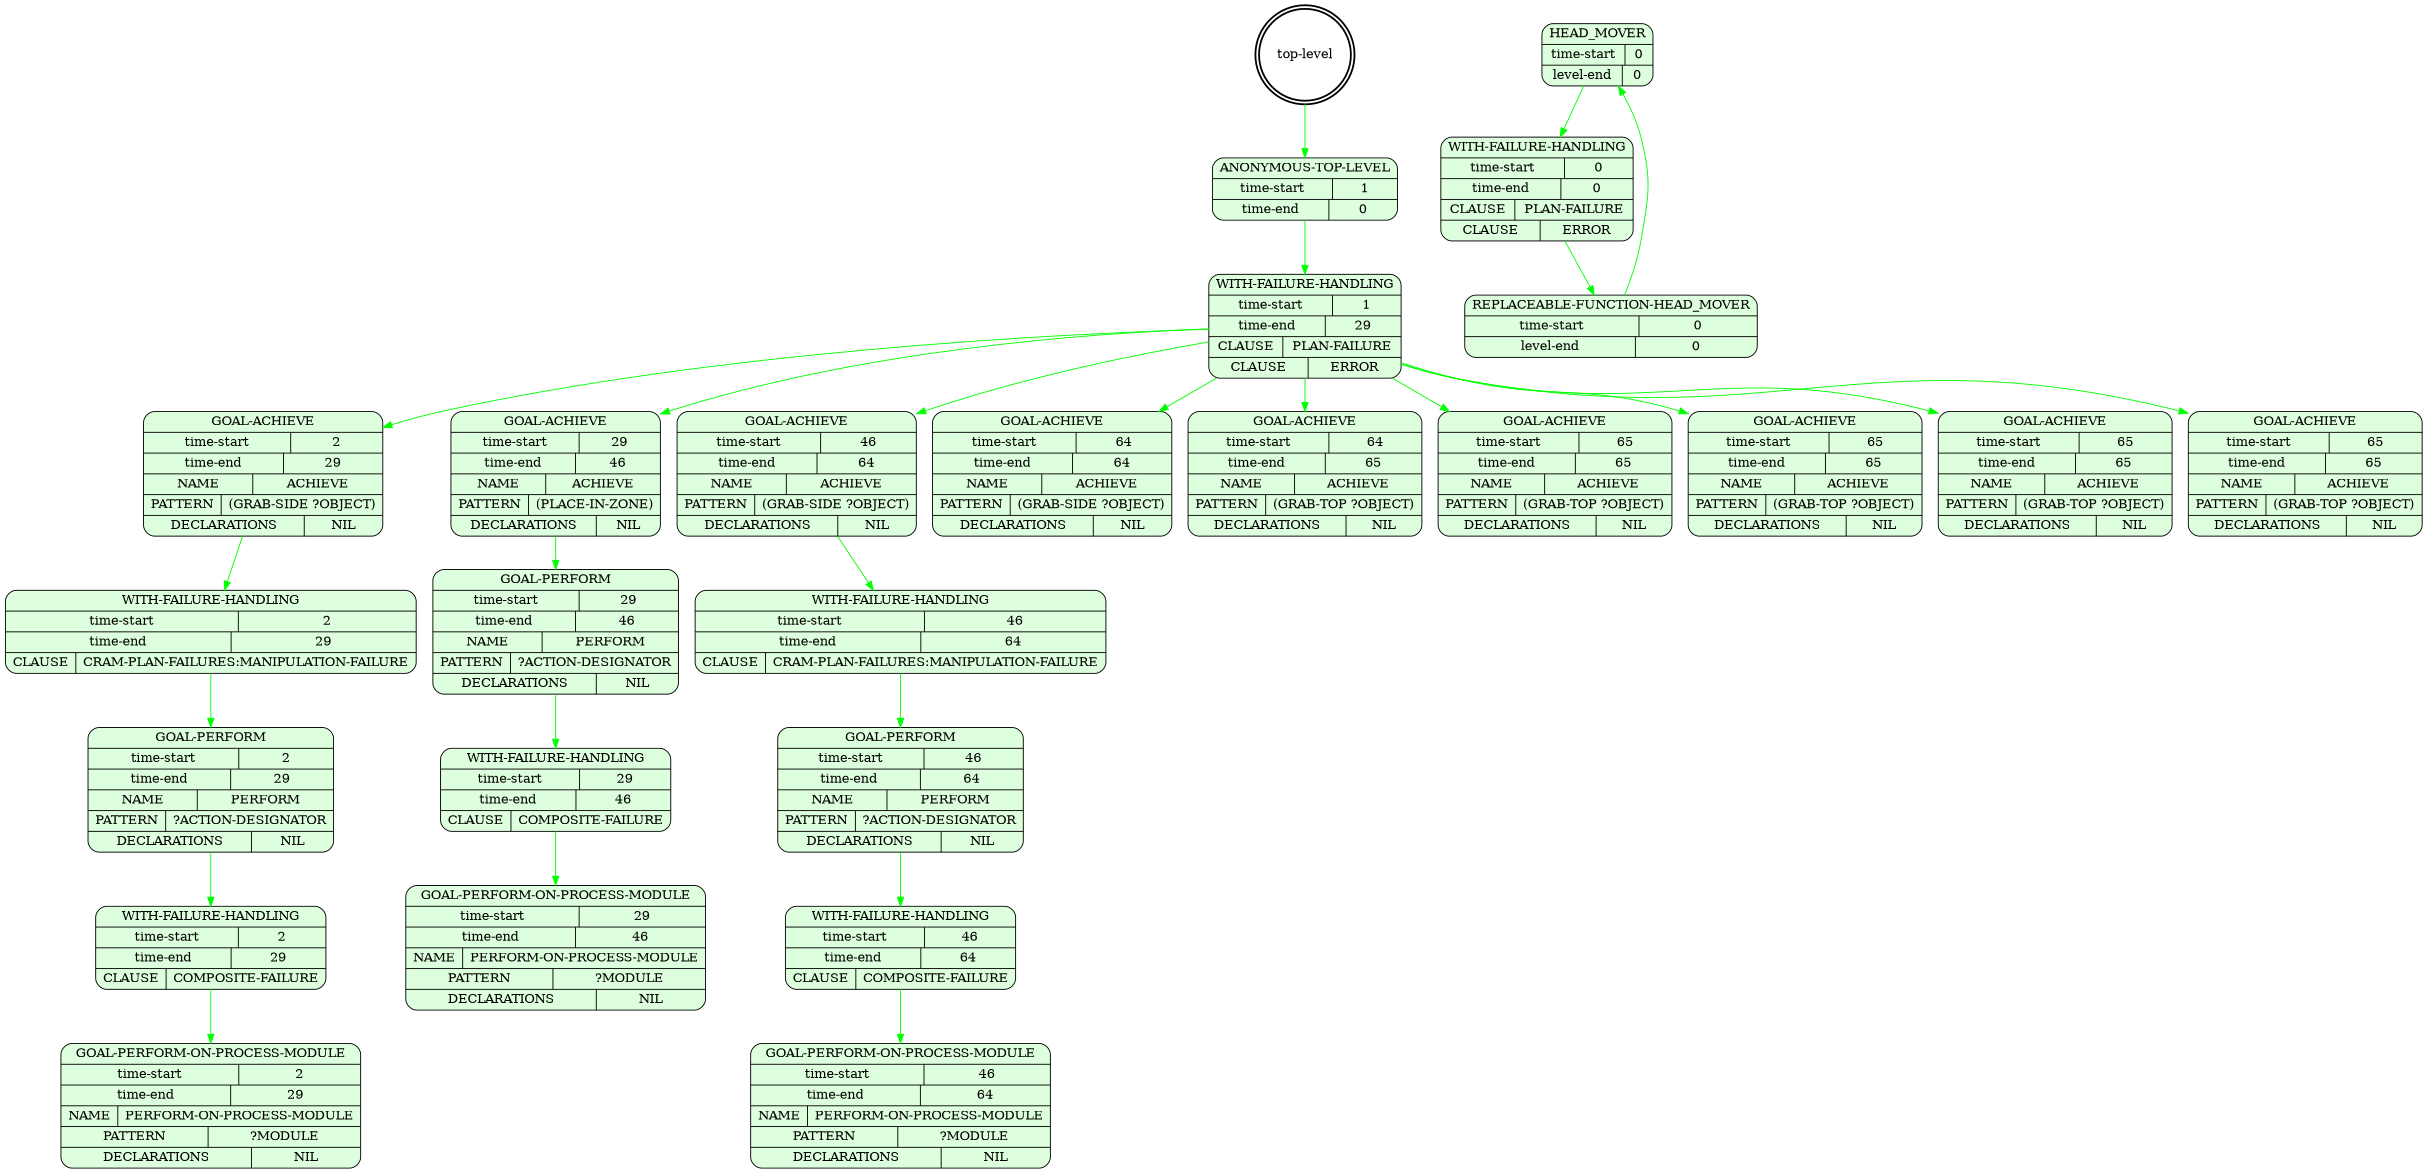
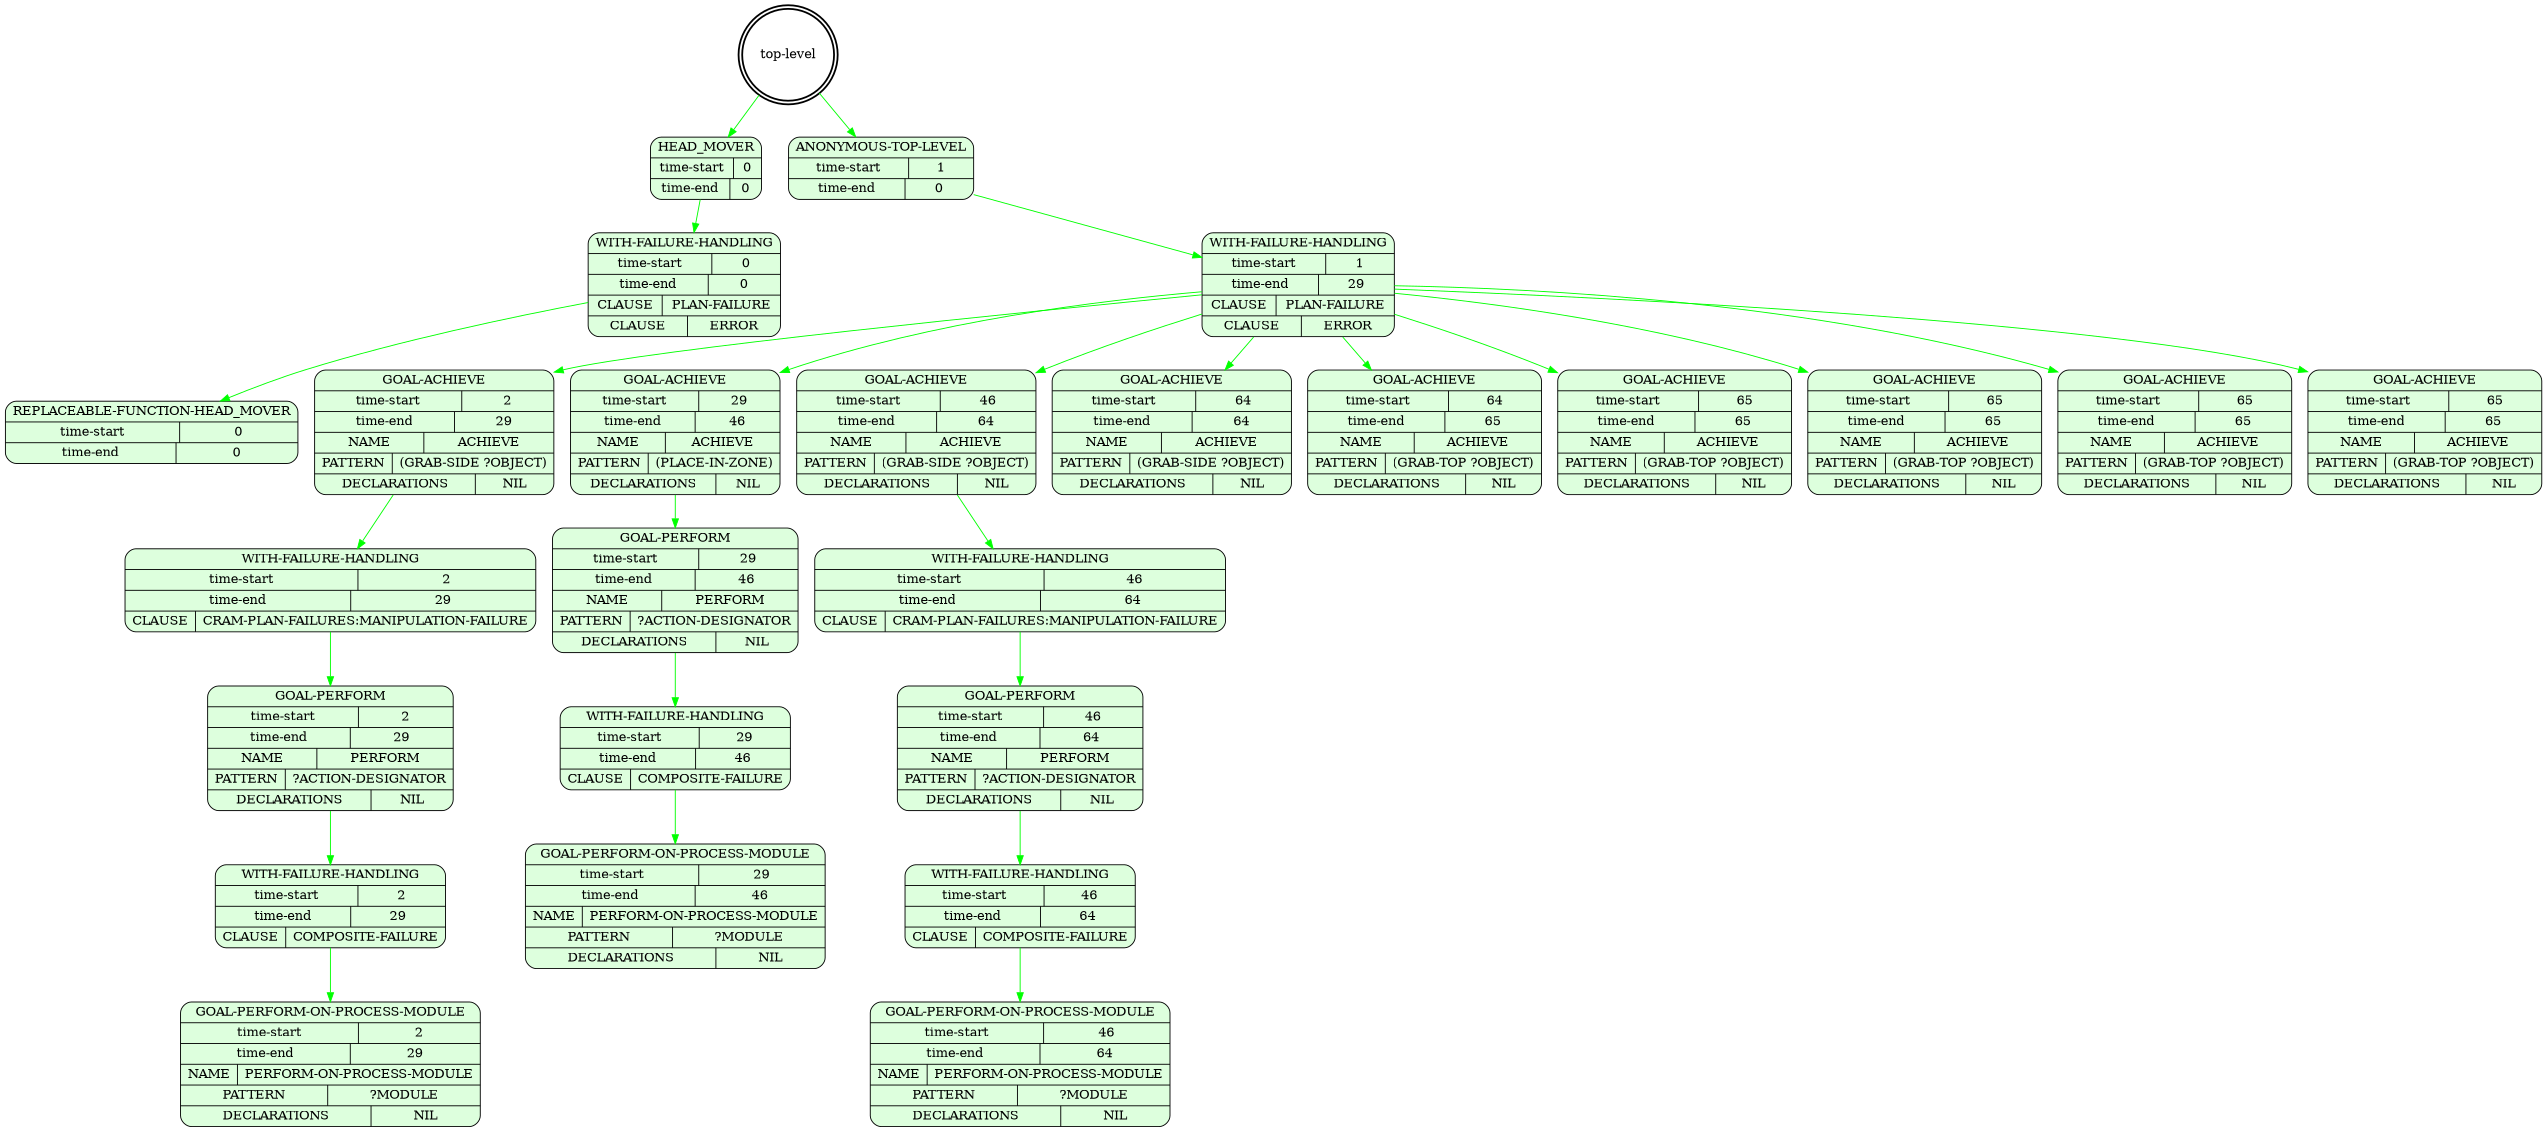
node "HEAD_MOVER": text "level-end" -> "time-end"
edge "REPLACEABLE-FUNCTION-HEAD_MOVER" -> "HEAD_MOVER": now "top-level" -> "HEAD_MOVER"
node "REPLACEABLE-FUNCTION-HEAD_MOVER": text "level-end" -> "time-end"
